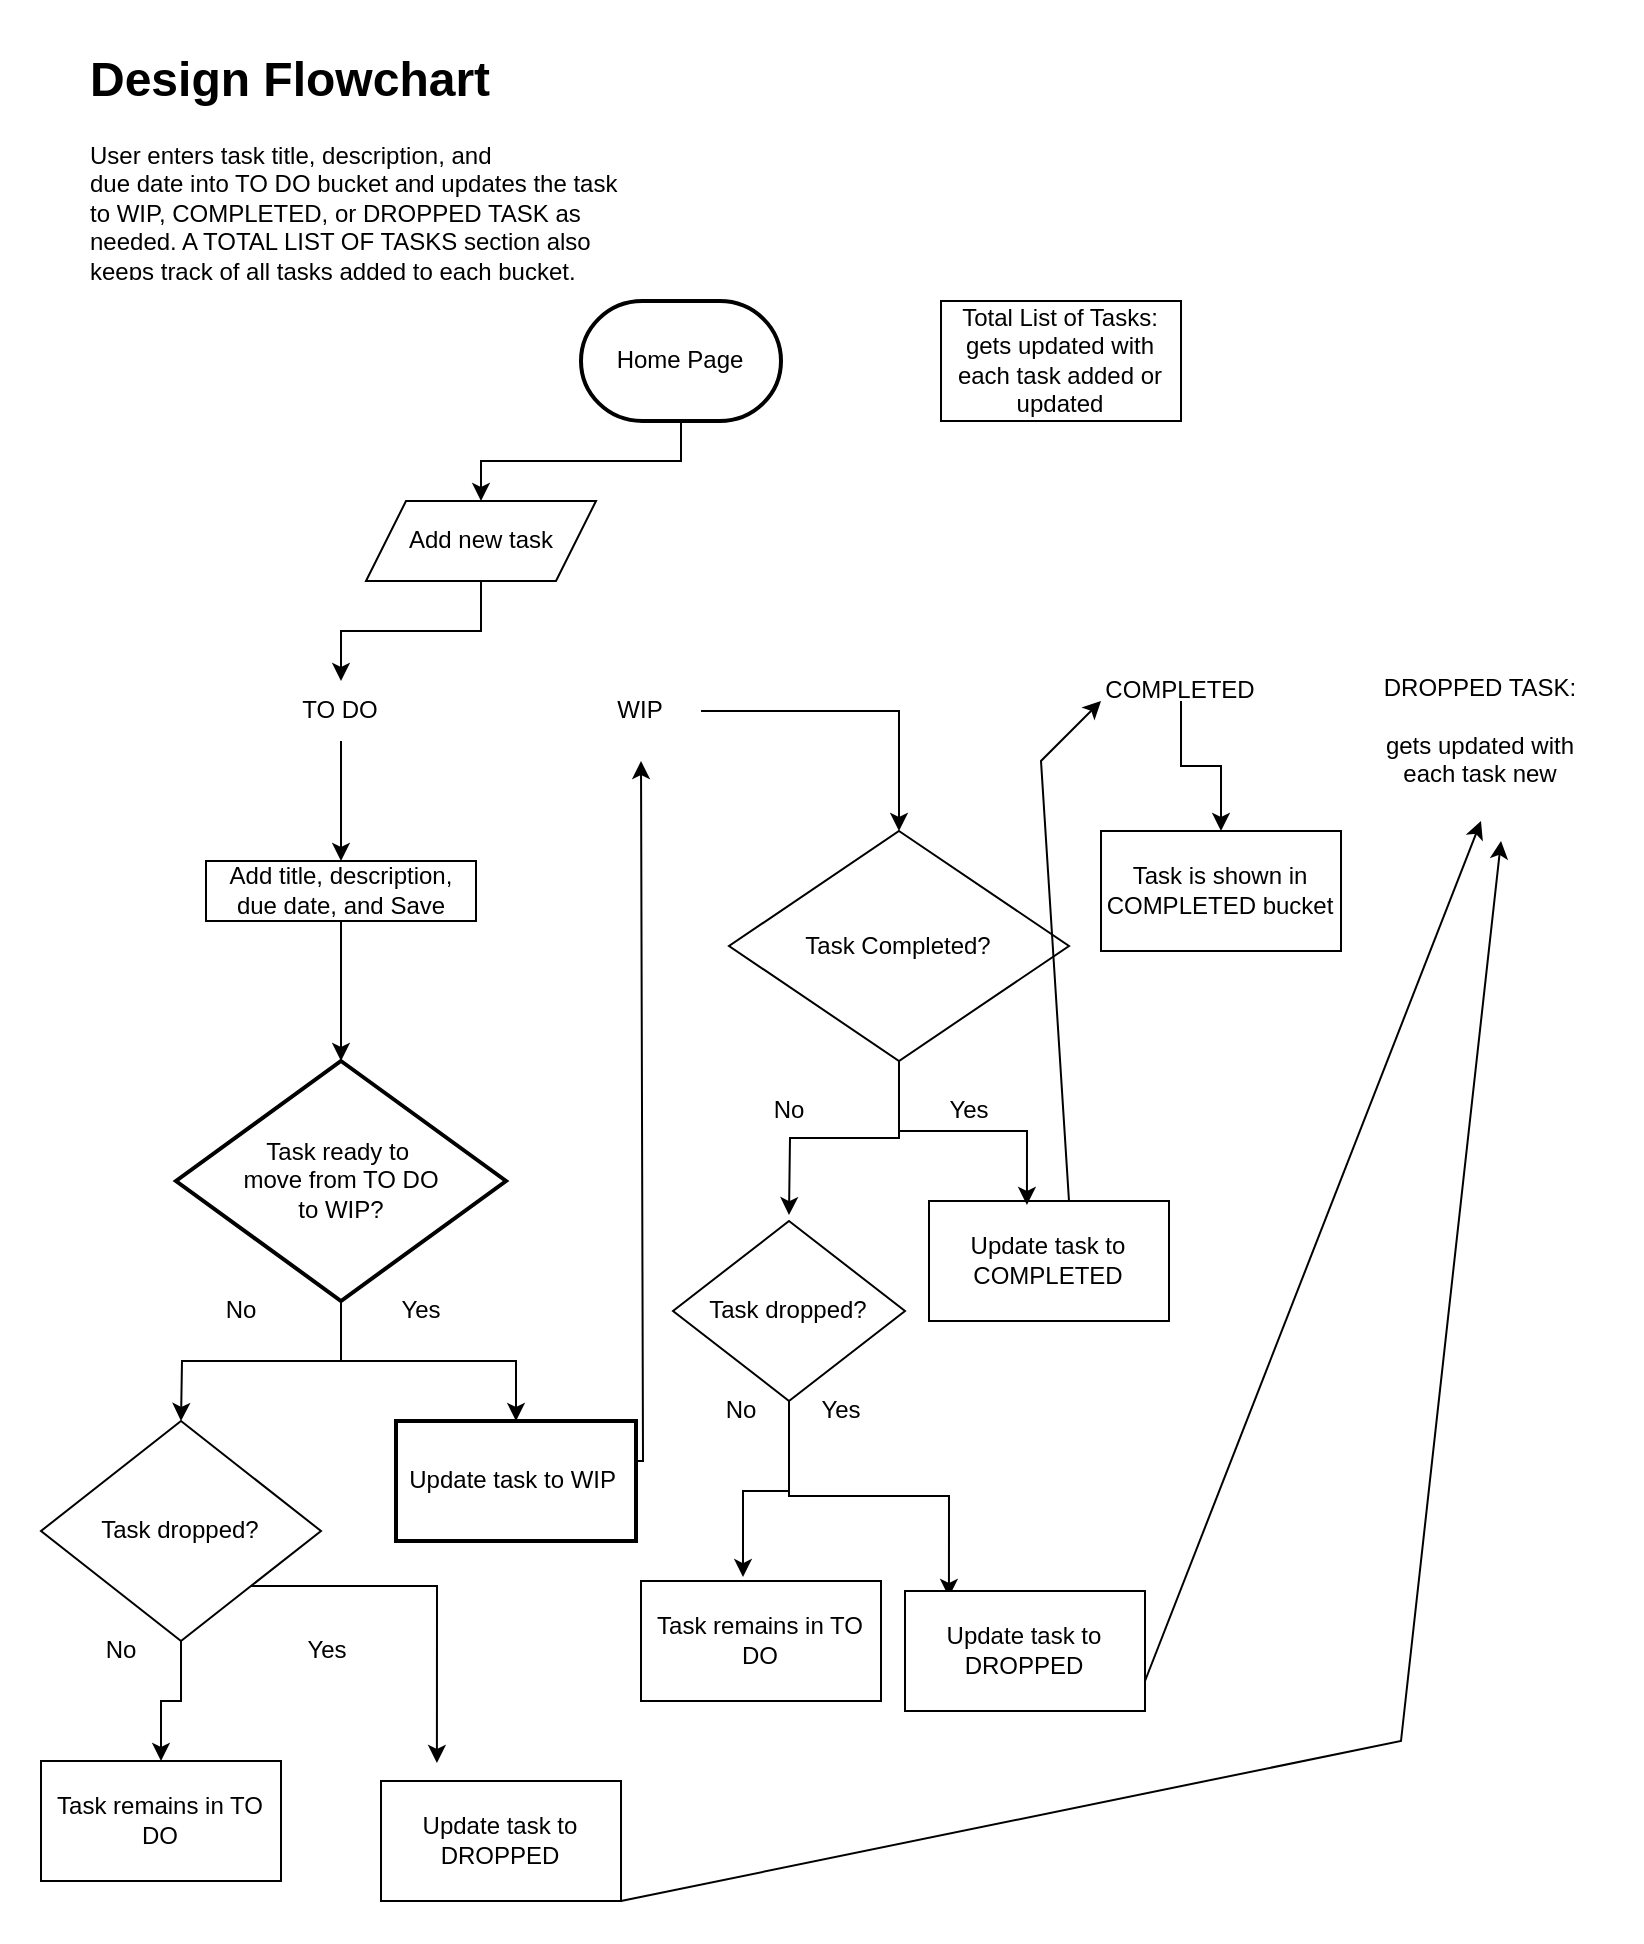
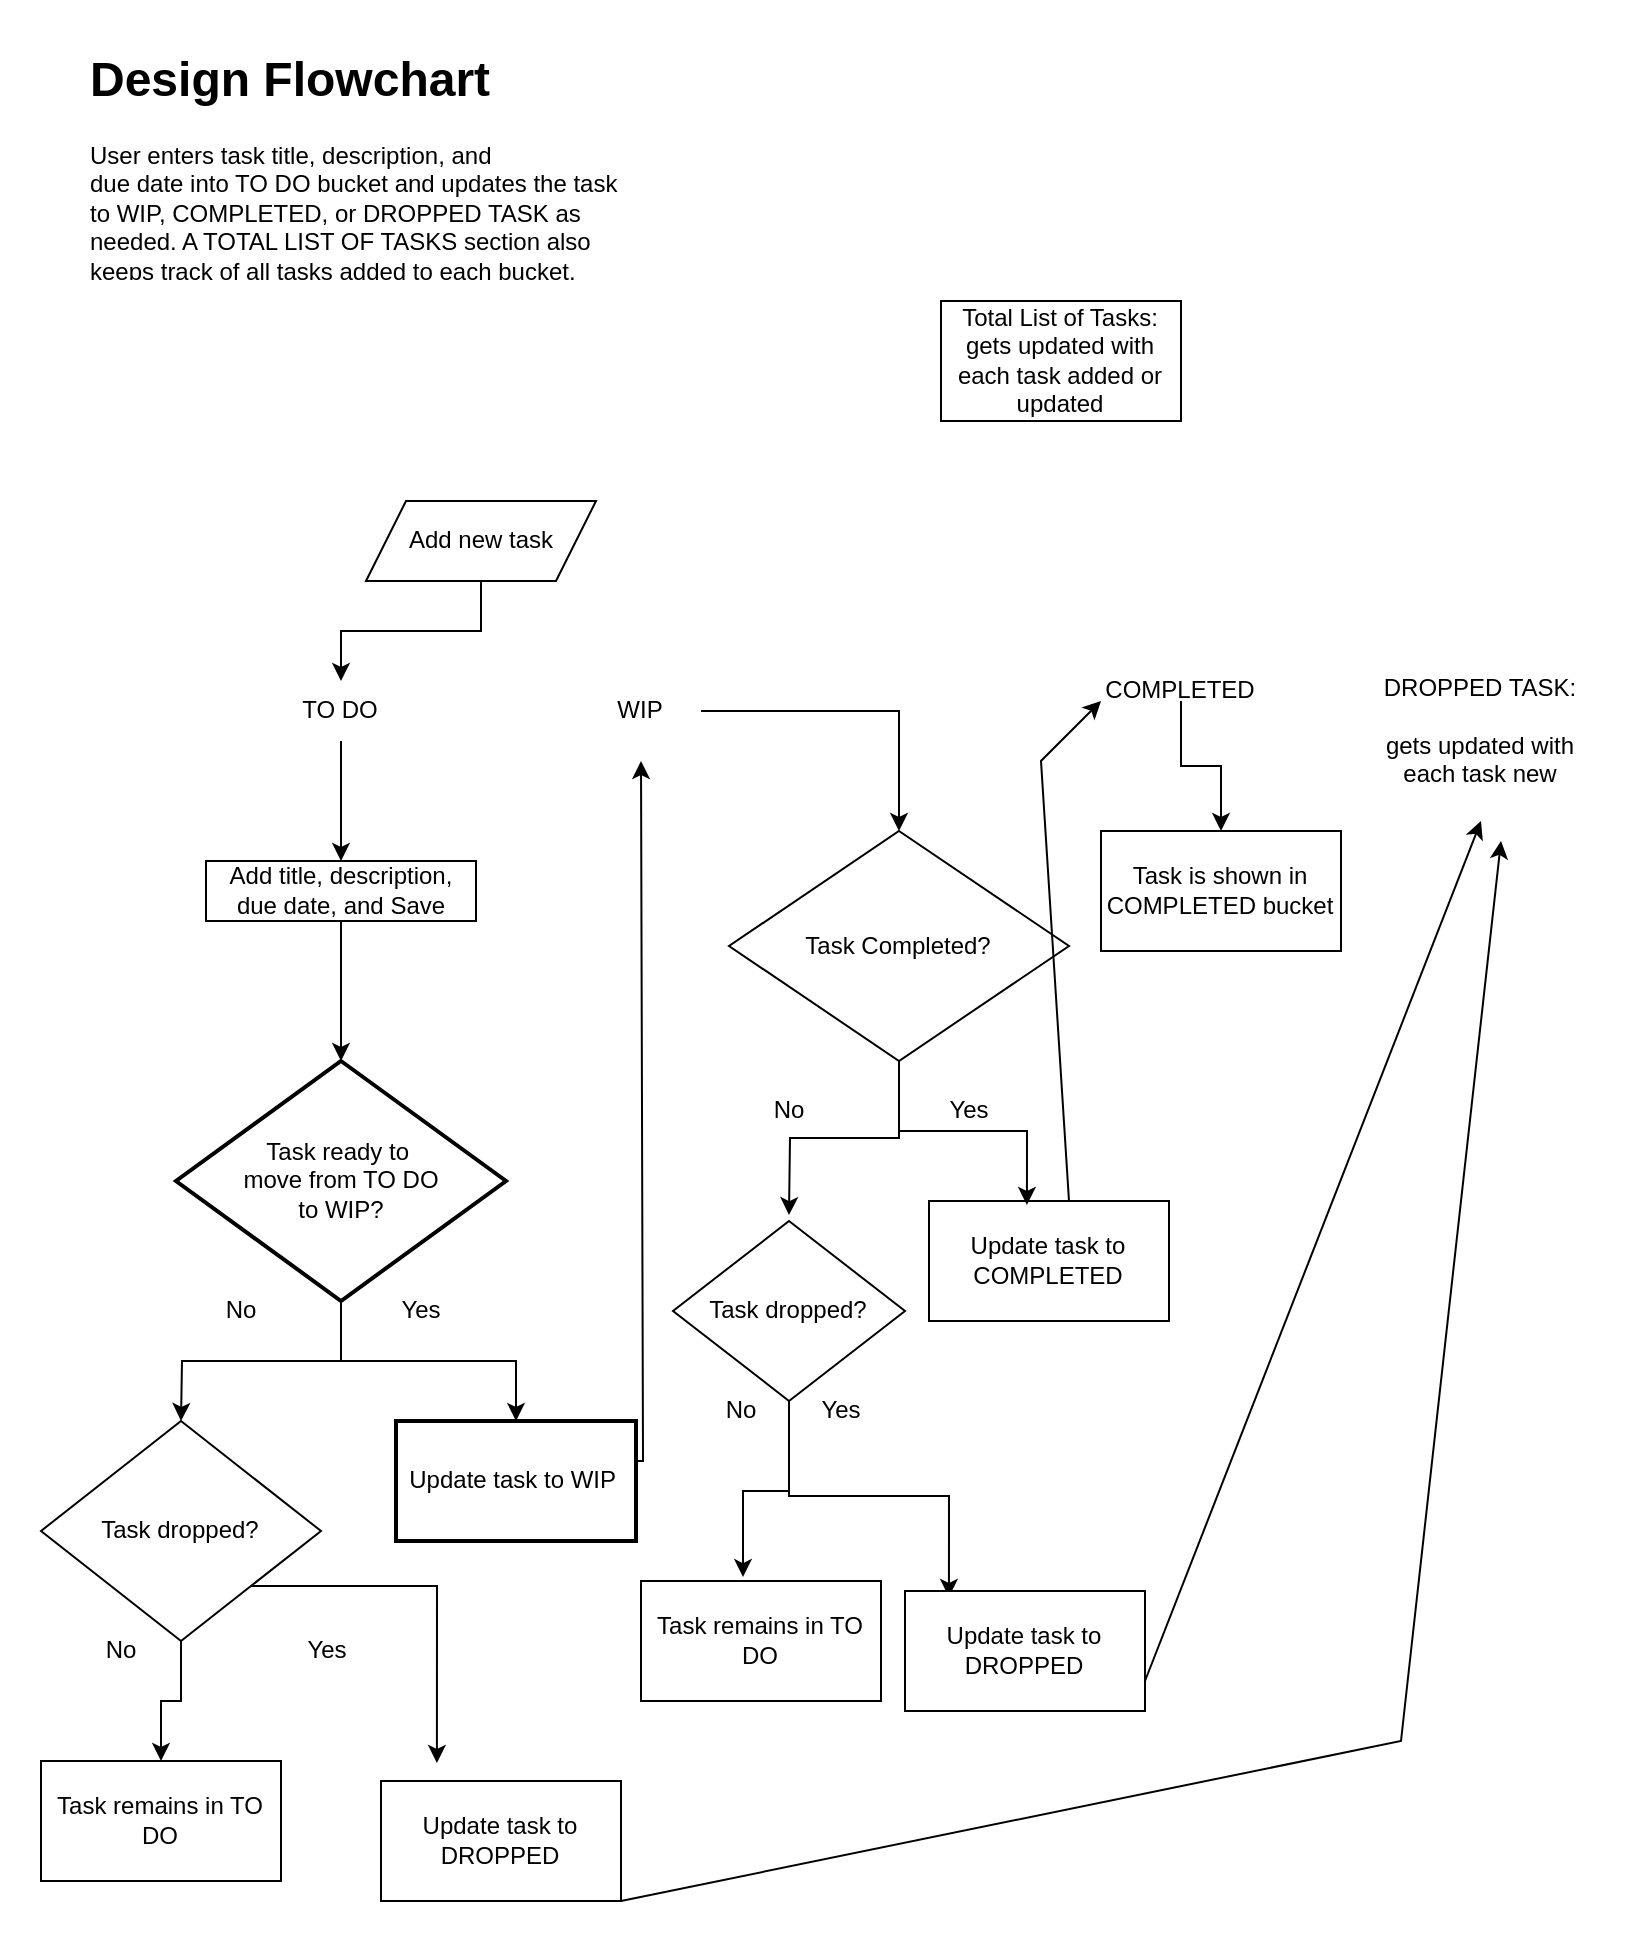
node "Home Page": removed
edge "Home Page" -> "Add new task": removed
